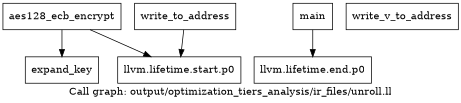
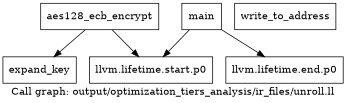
node "write_v_to_address": removed
edge "write_to_address" -> "llvm.lifetime.start.p0": now "main" -> "llvm.lifetime.start.p0"
